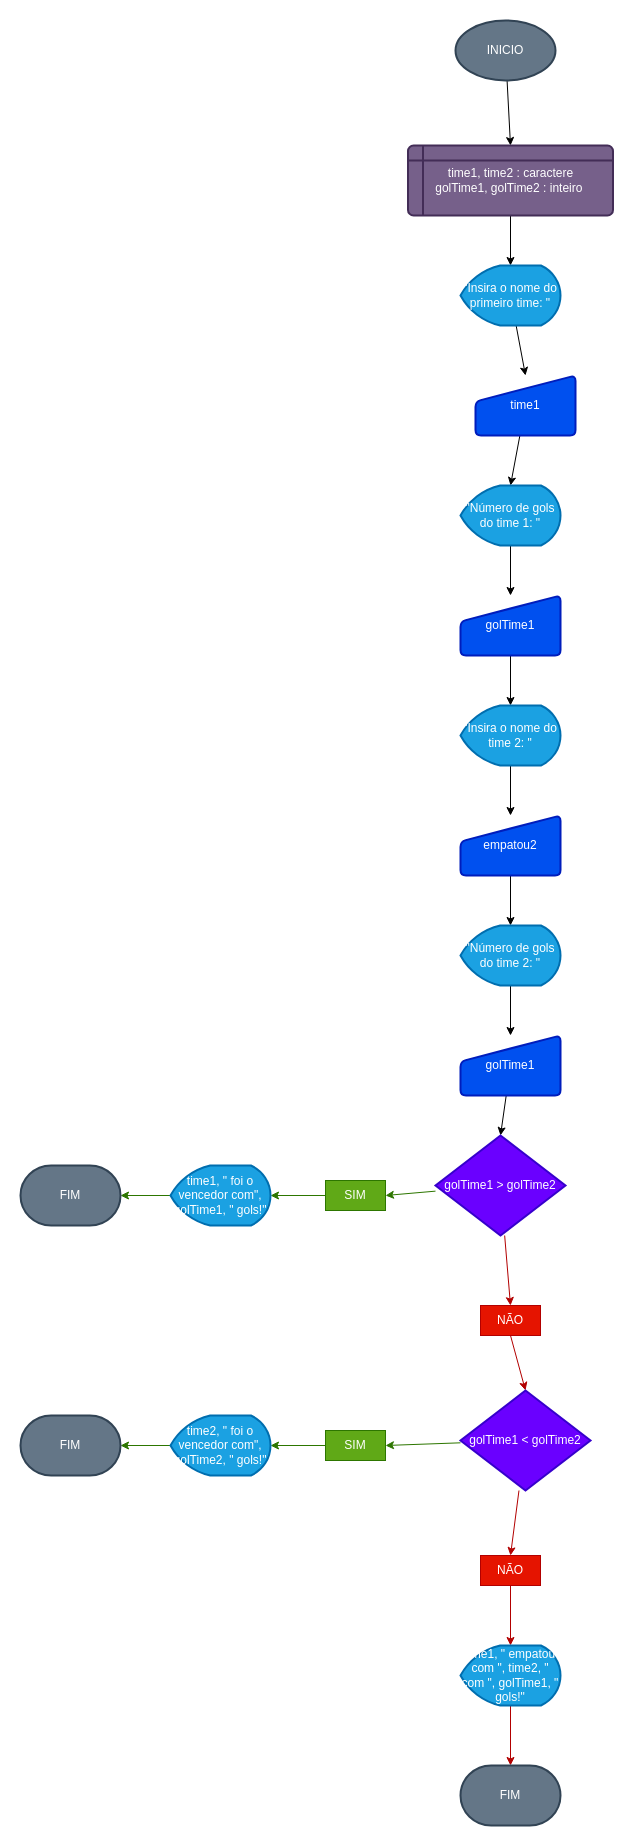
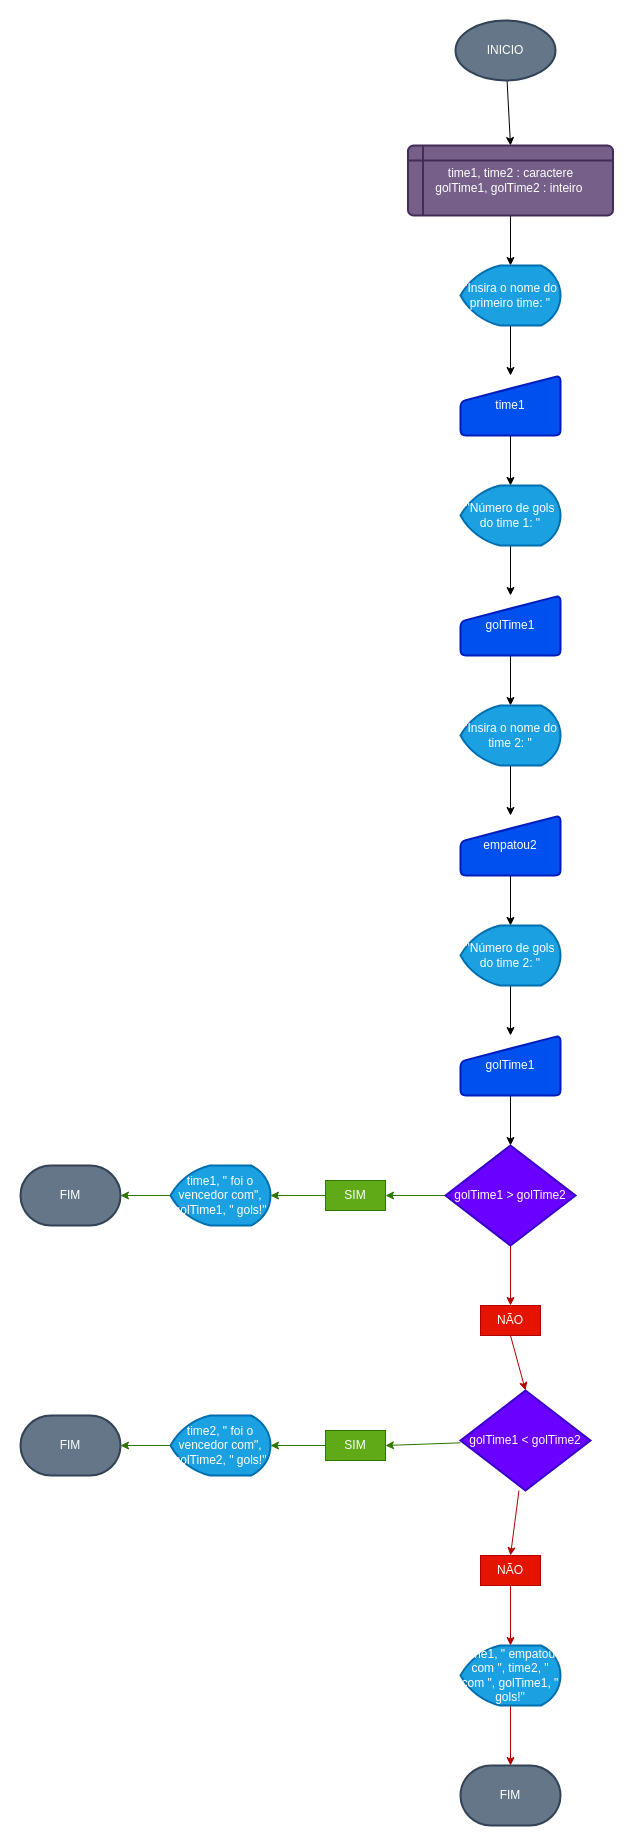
node "time1": moved (526, 406) -> (511, 406)
node "golTime1 > golTime2": moved (501, 1186) -> (511, 1196)
